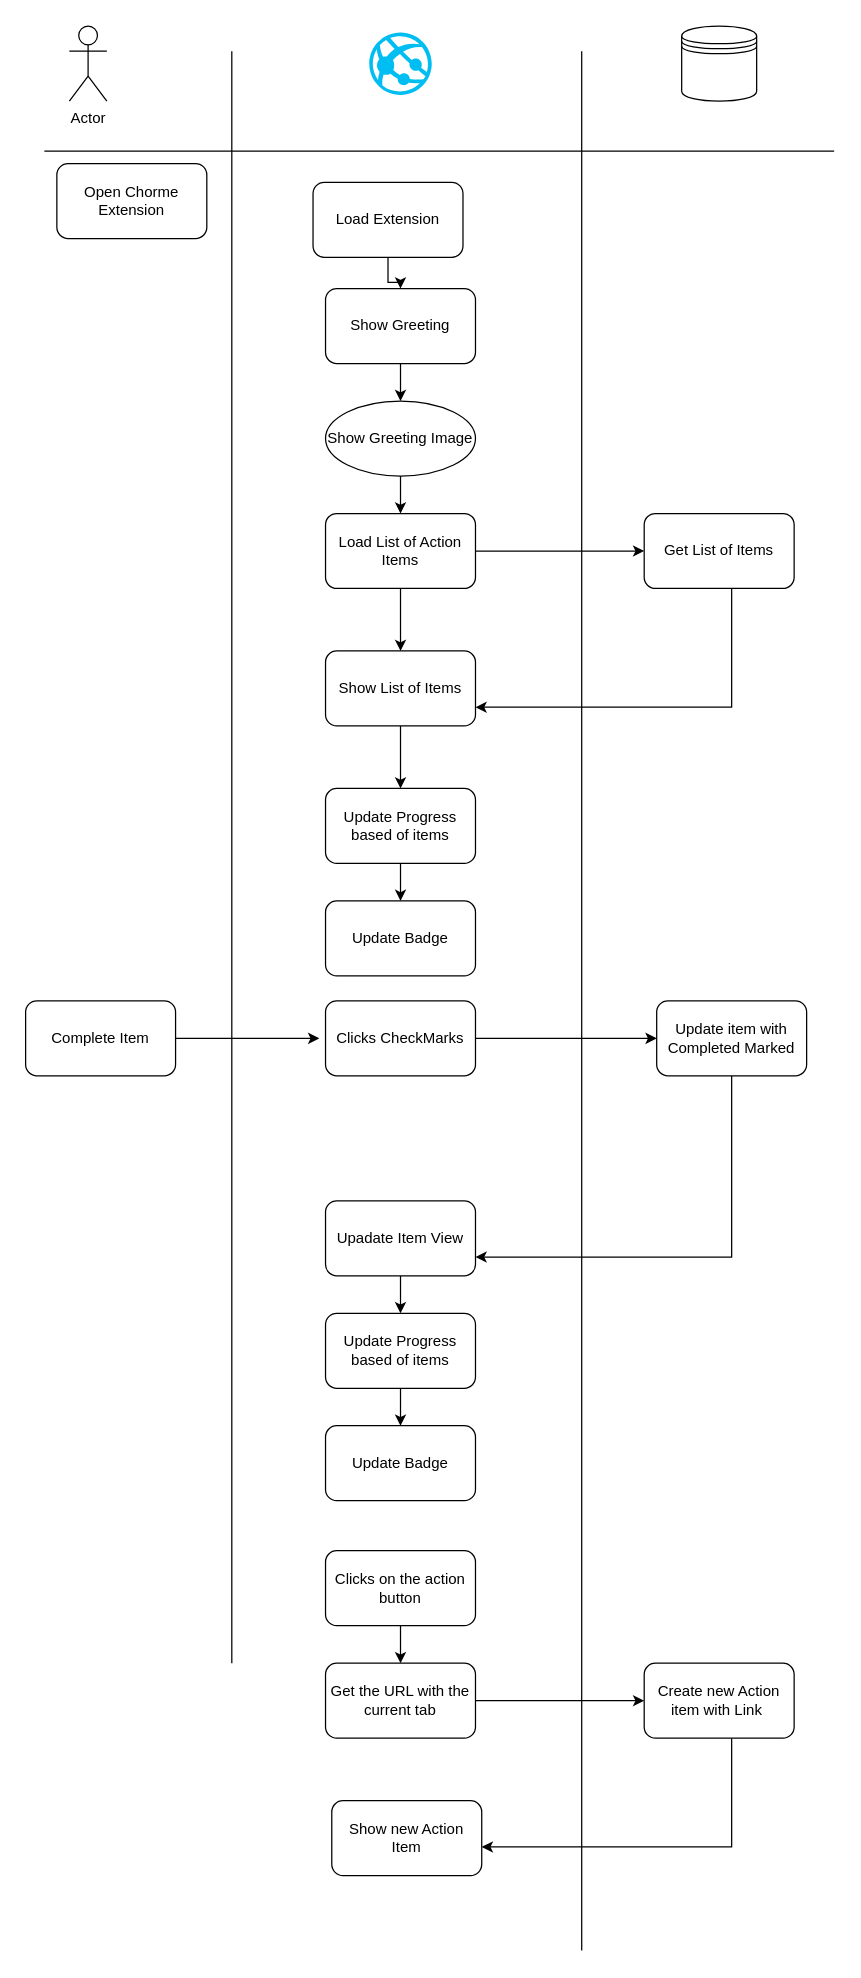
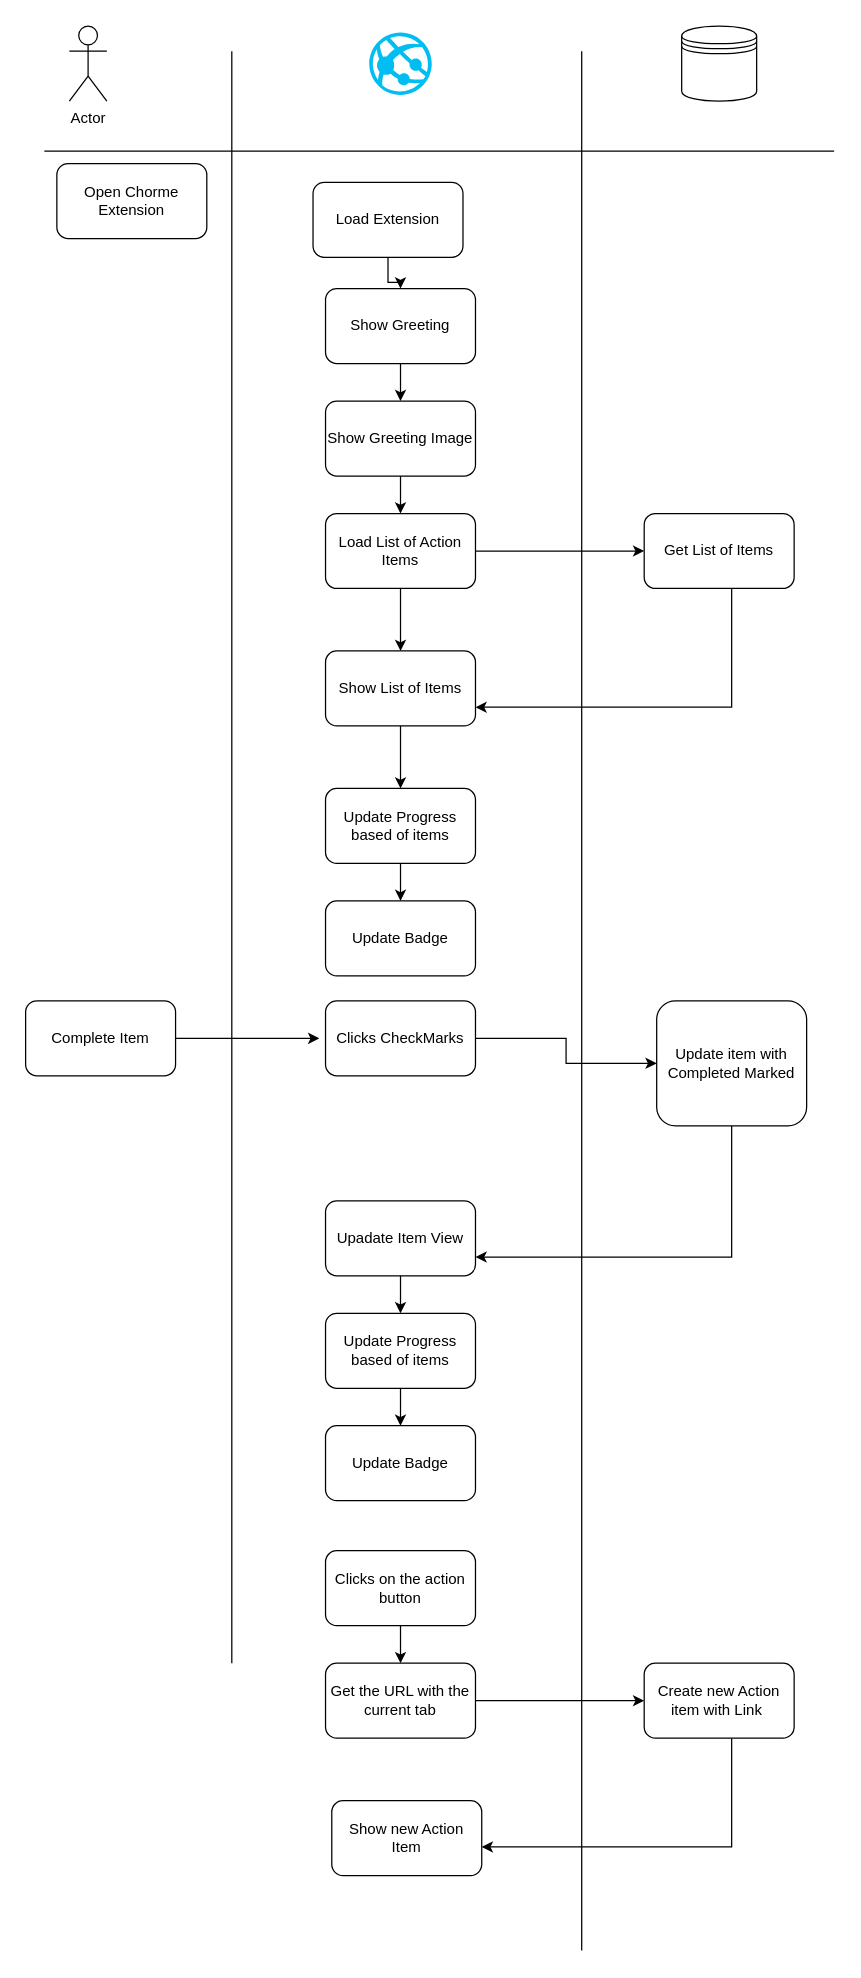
node "Show Greeting Image": shape ellipse -> rounded rectangle
node "Update item with Completed Marked": size 150x75 -> 150x125
